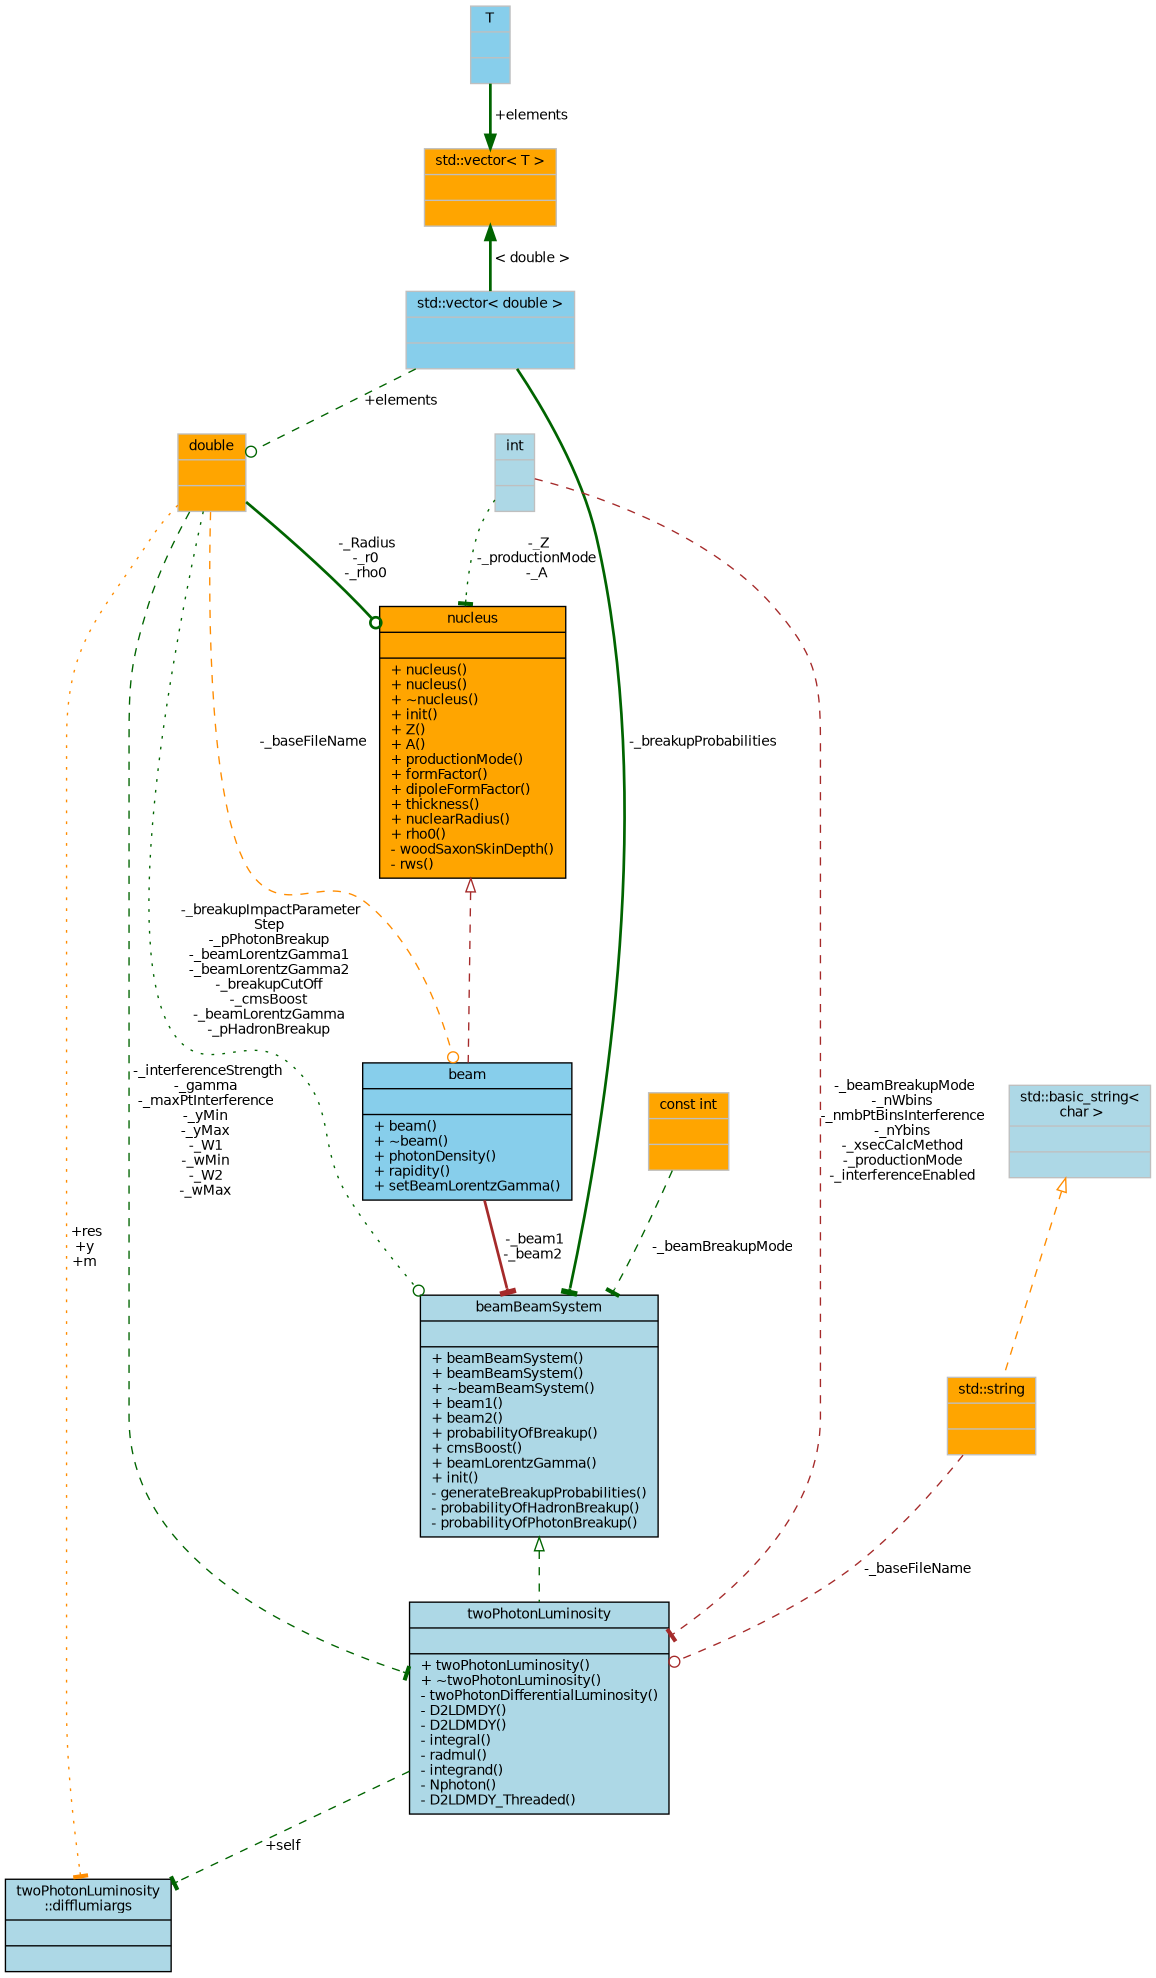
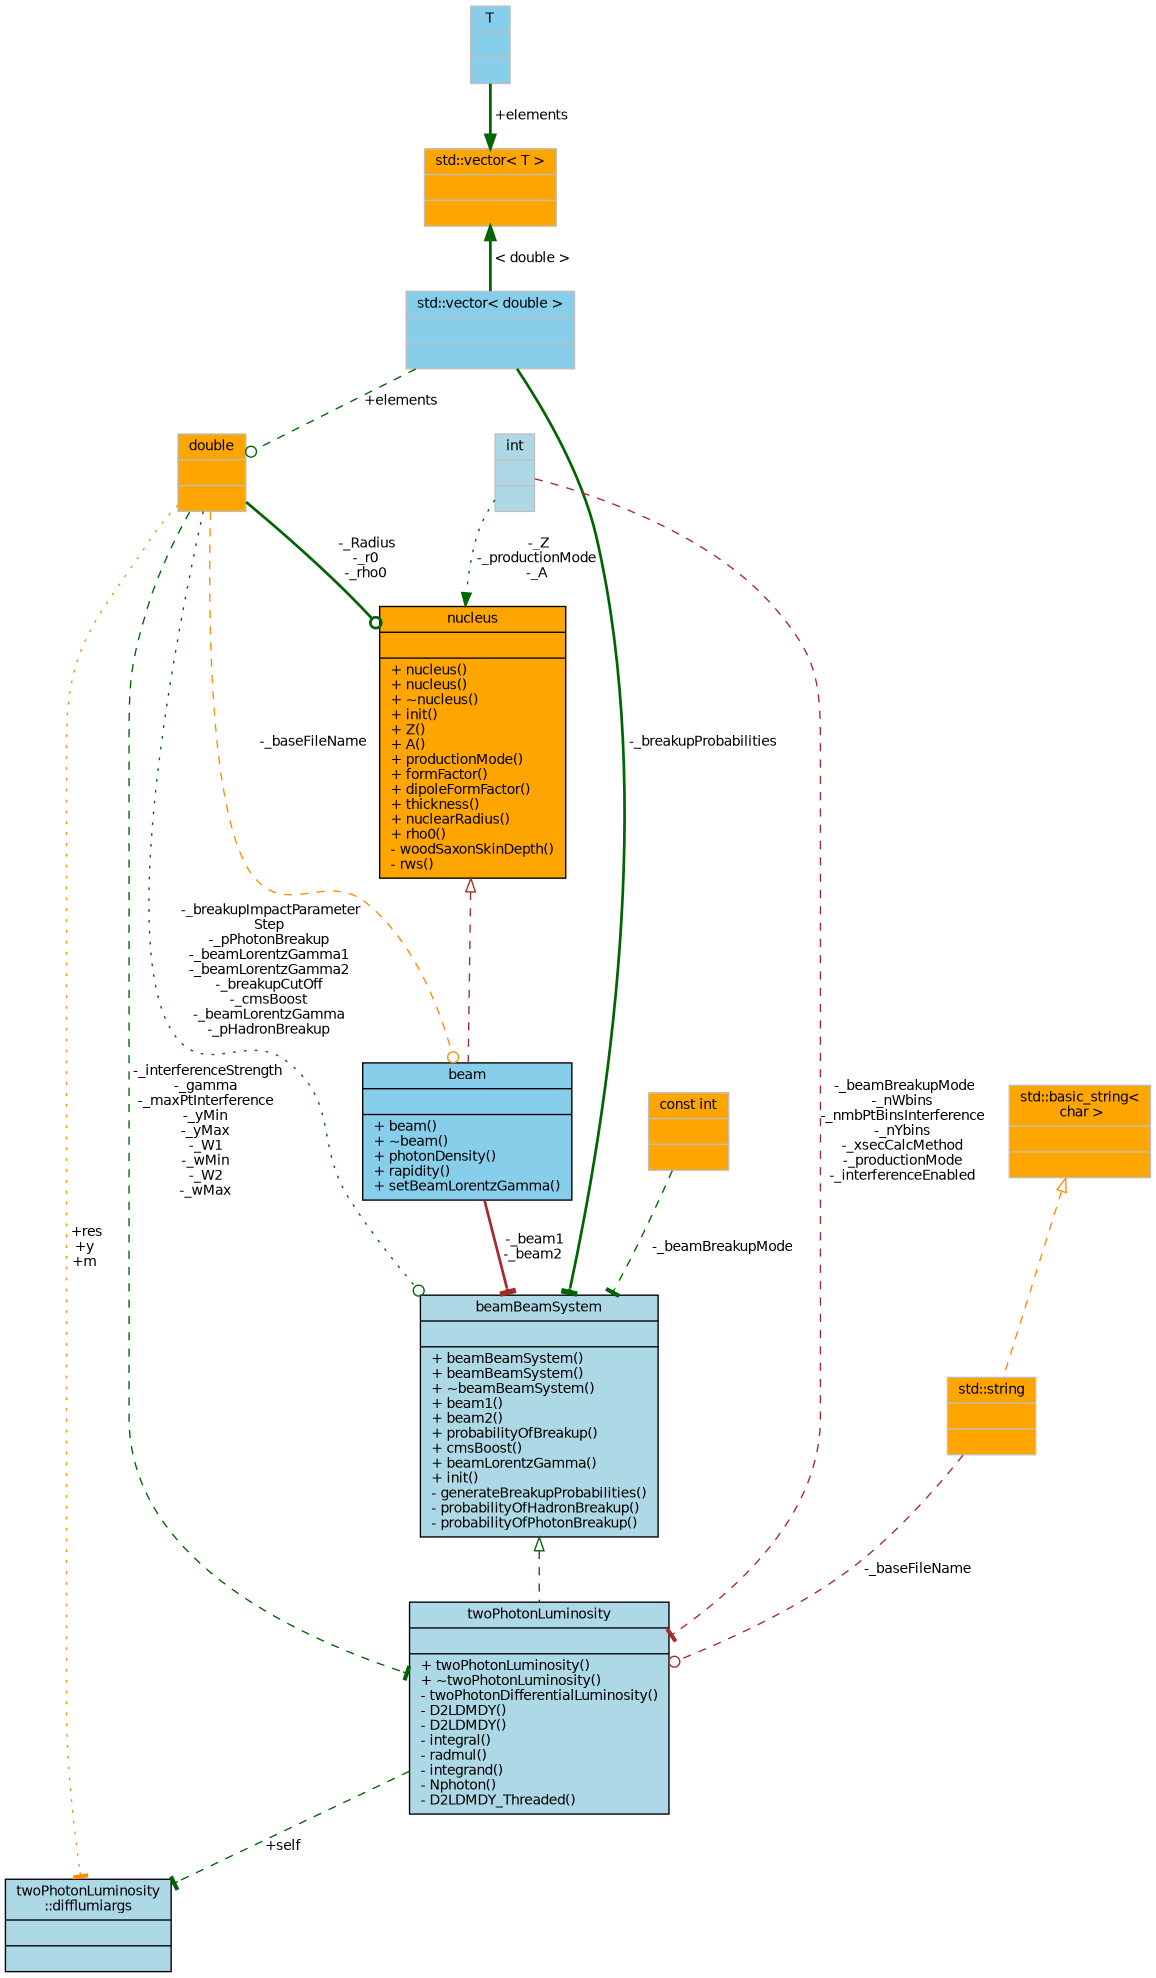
edge "int" -> "nucleus": arrowhead tee -> normal
node "std::basic_string<": fillcolor lightblue -> orange
